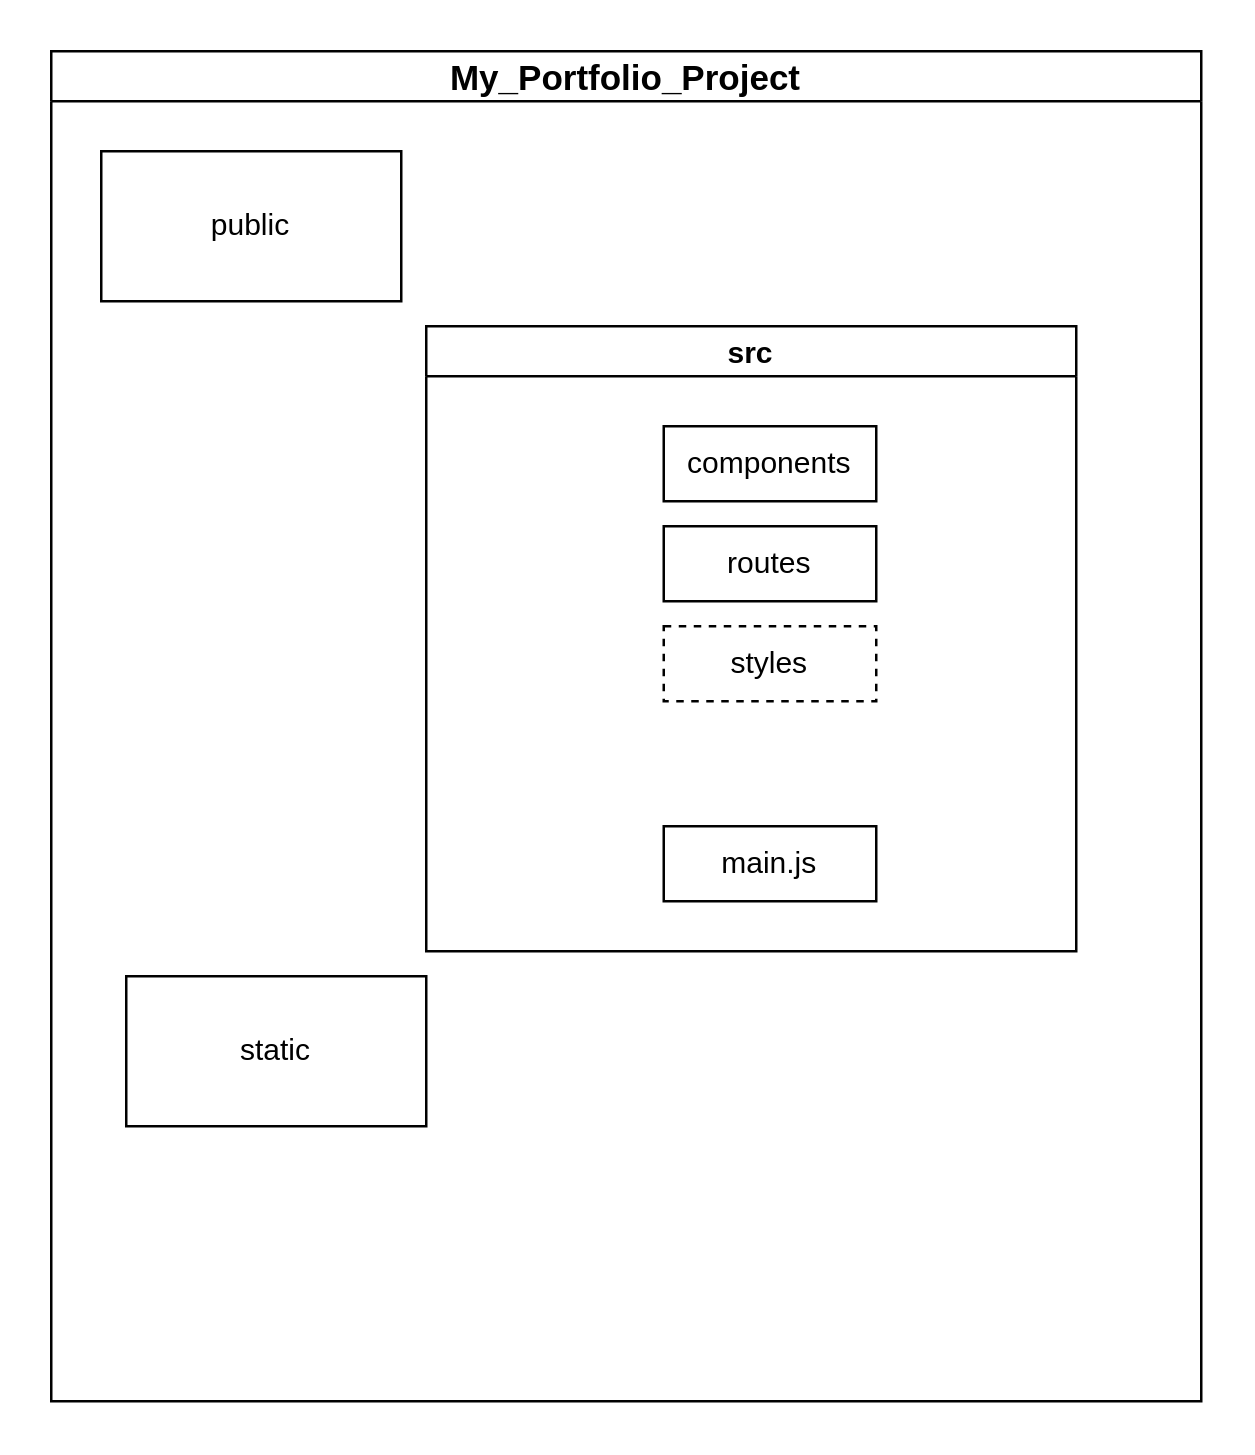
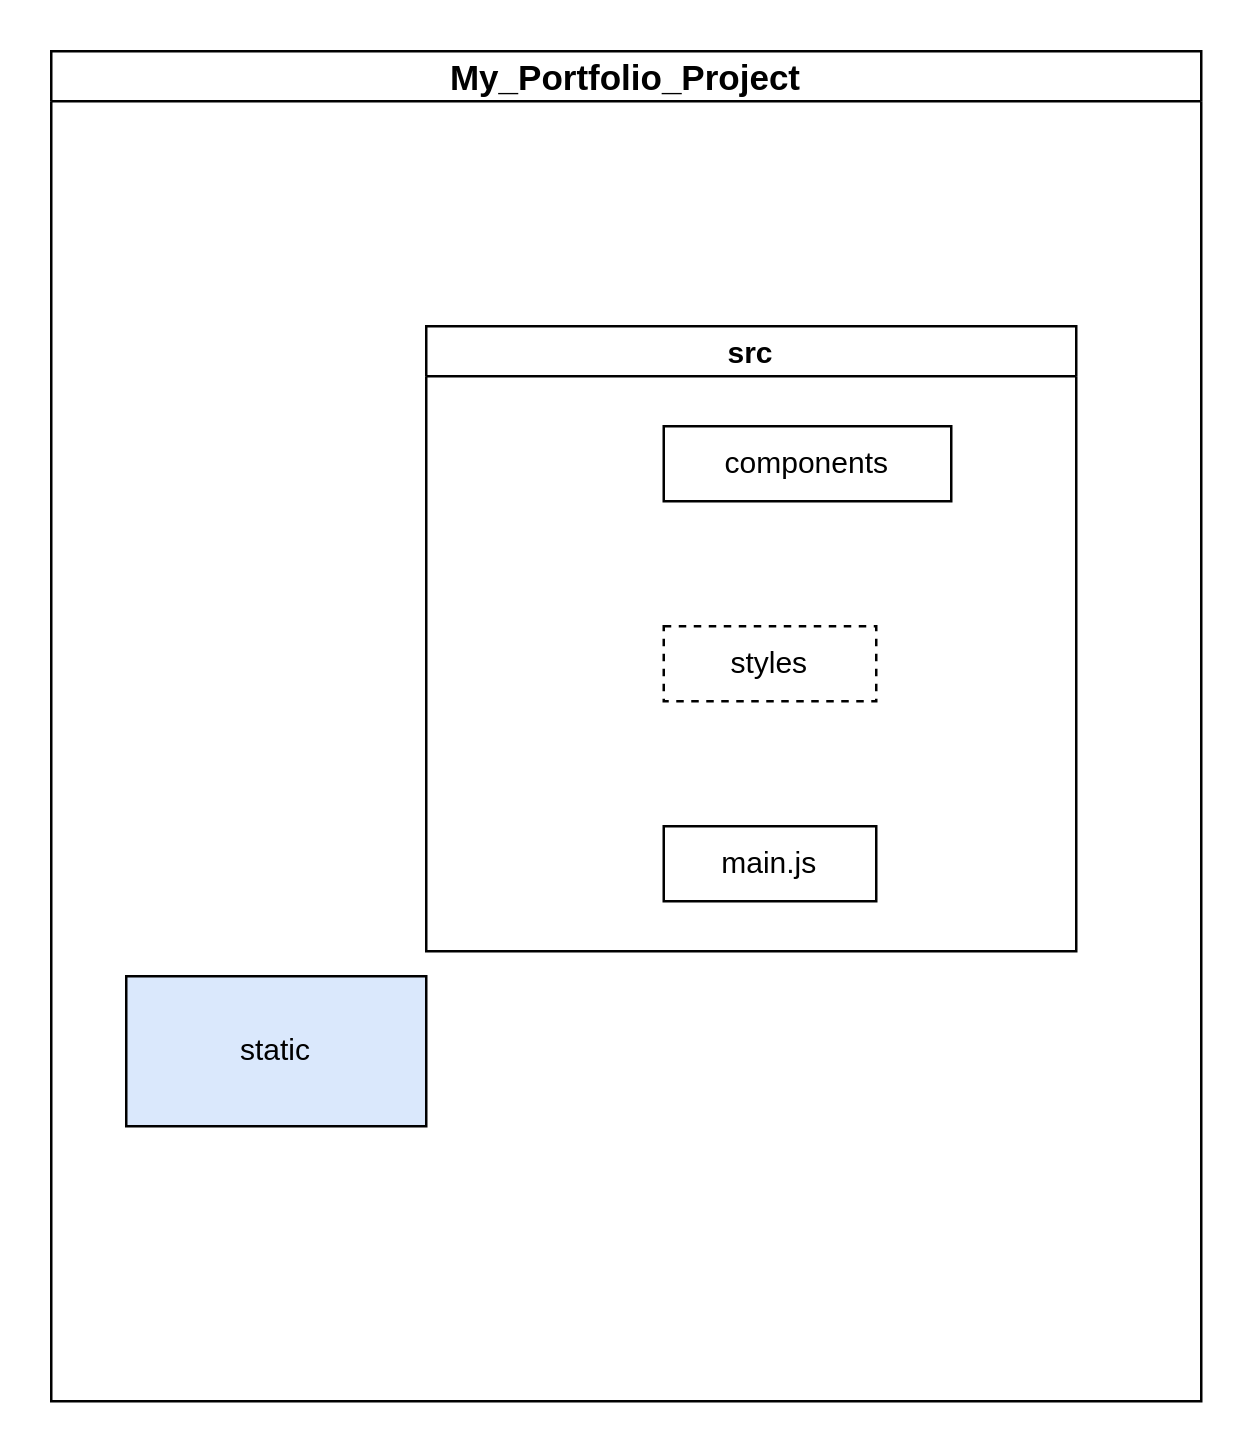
node "public": removed
node "components": size 213x75 -> 288x75
node "routes": removed
node "static": fillcolor #ffffff -> #dae8fc
